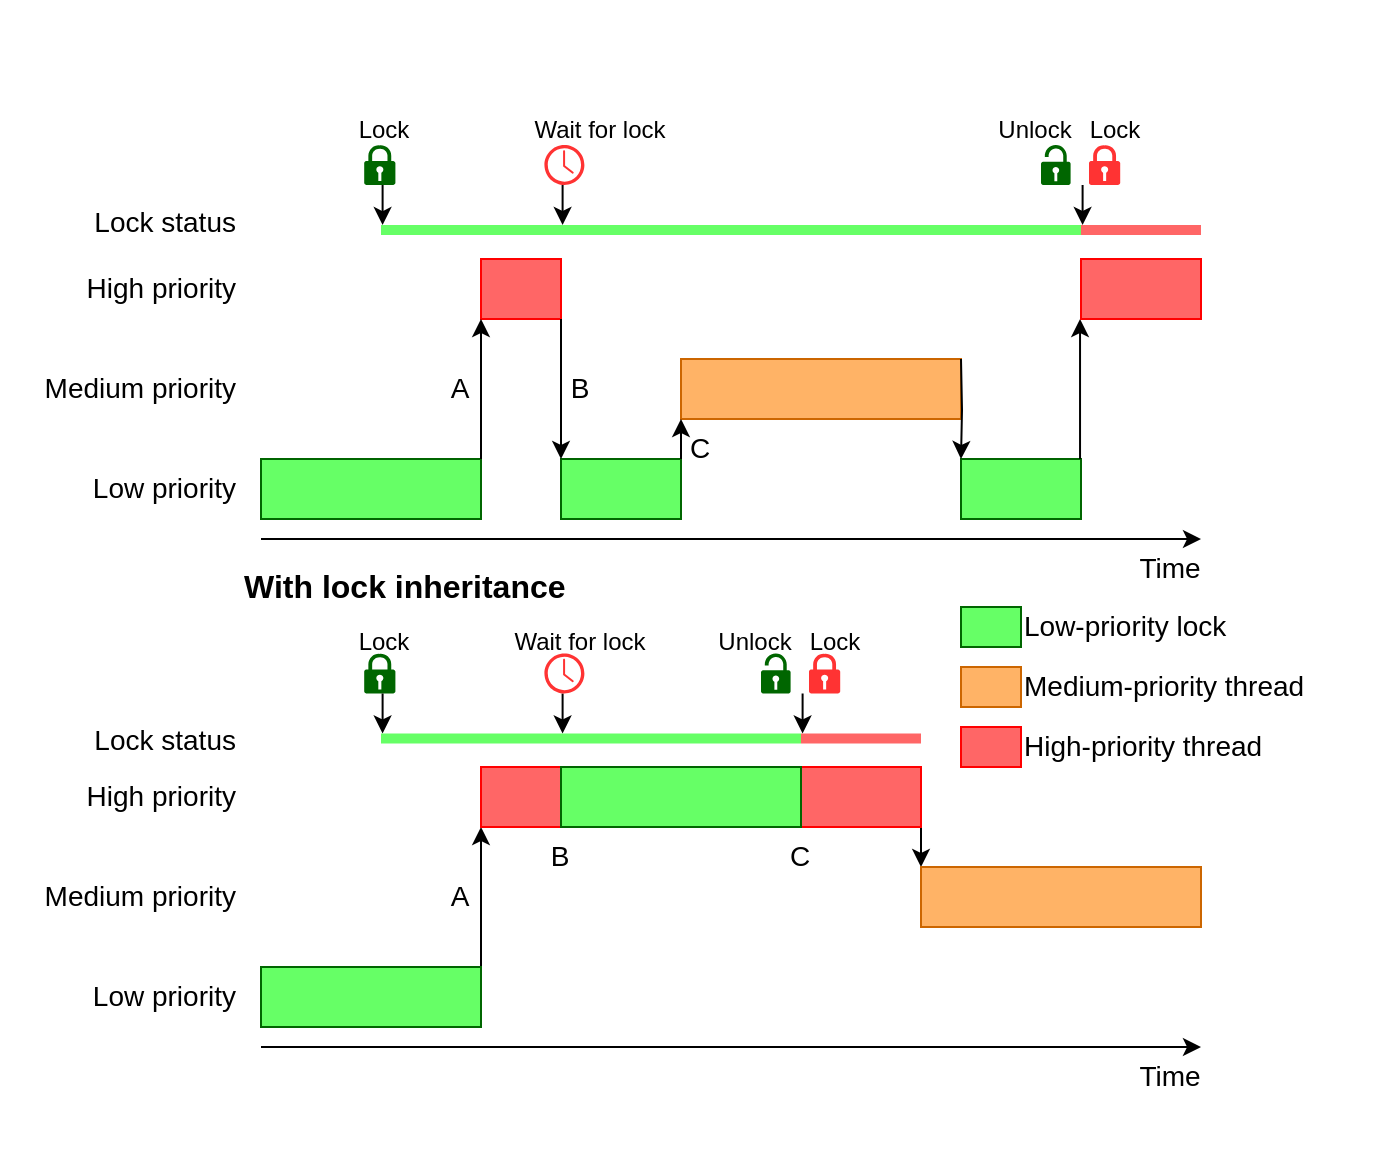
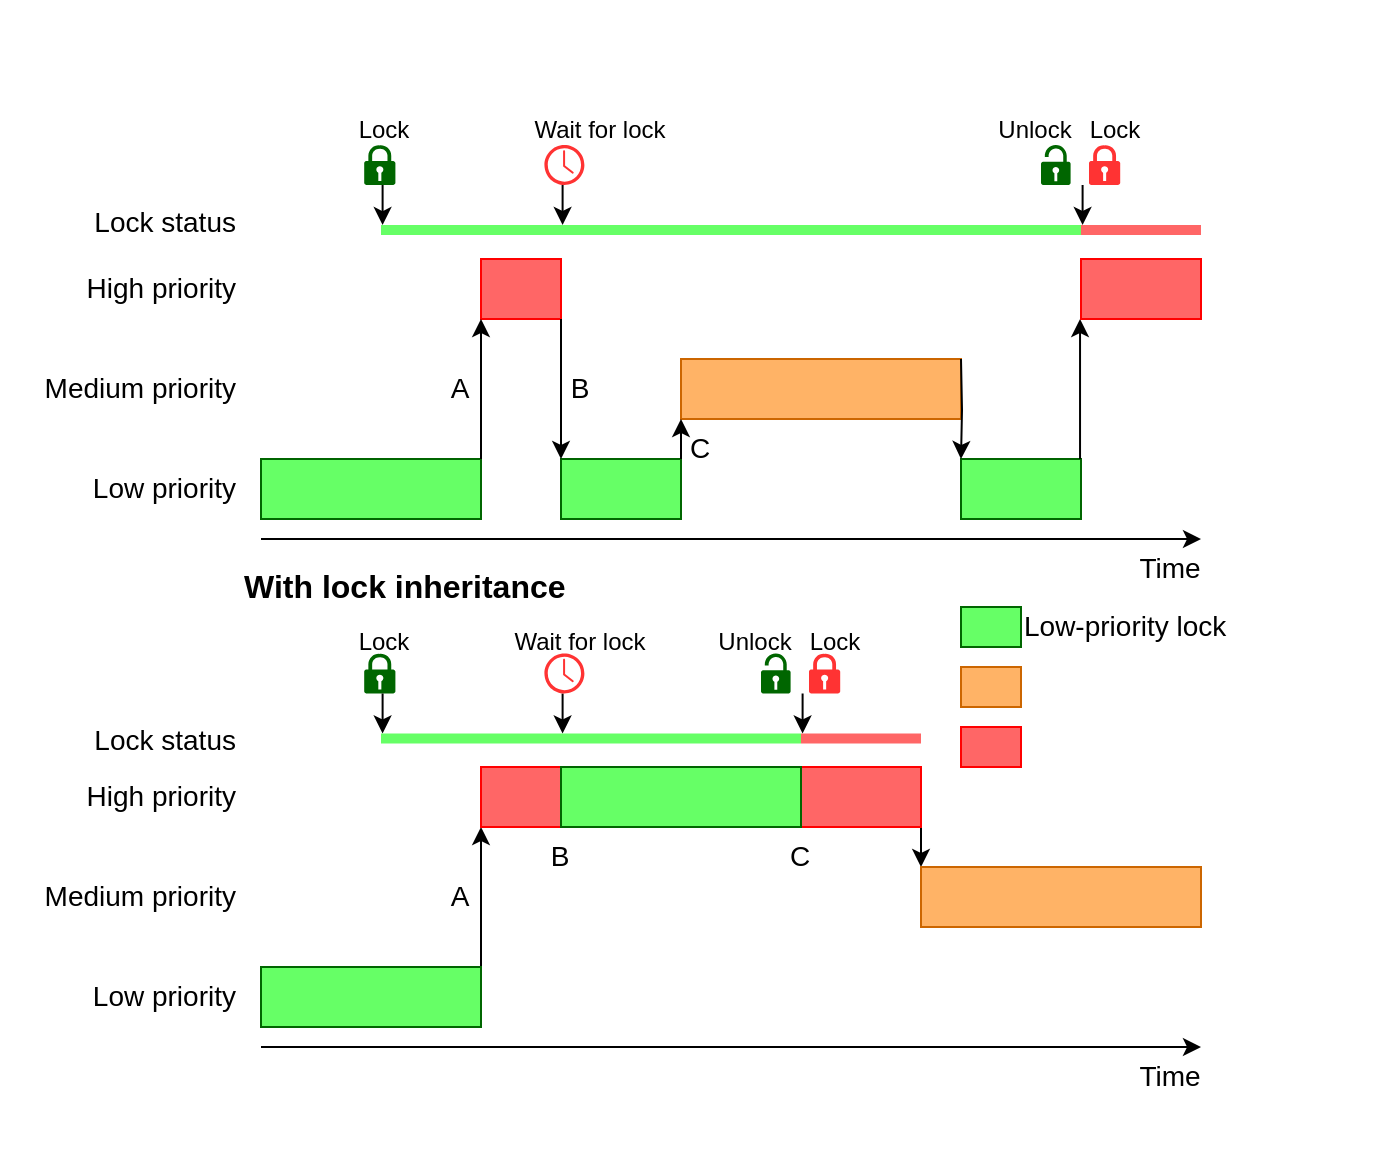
node "Medium-priority thread": removed
node "High-priority thread": removed
